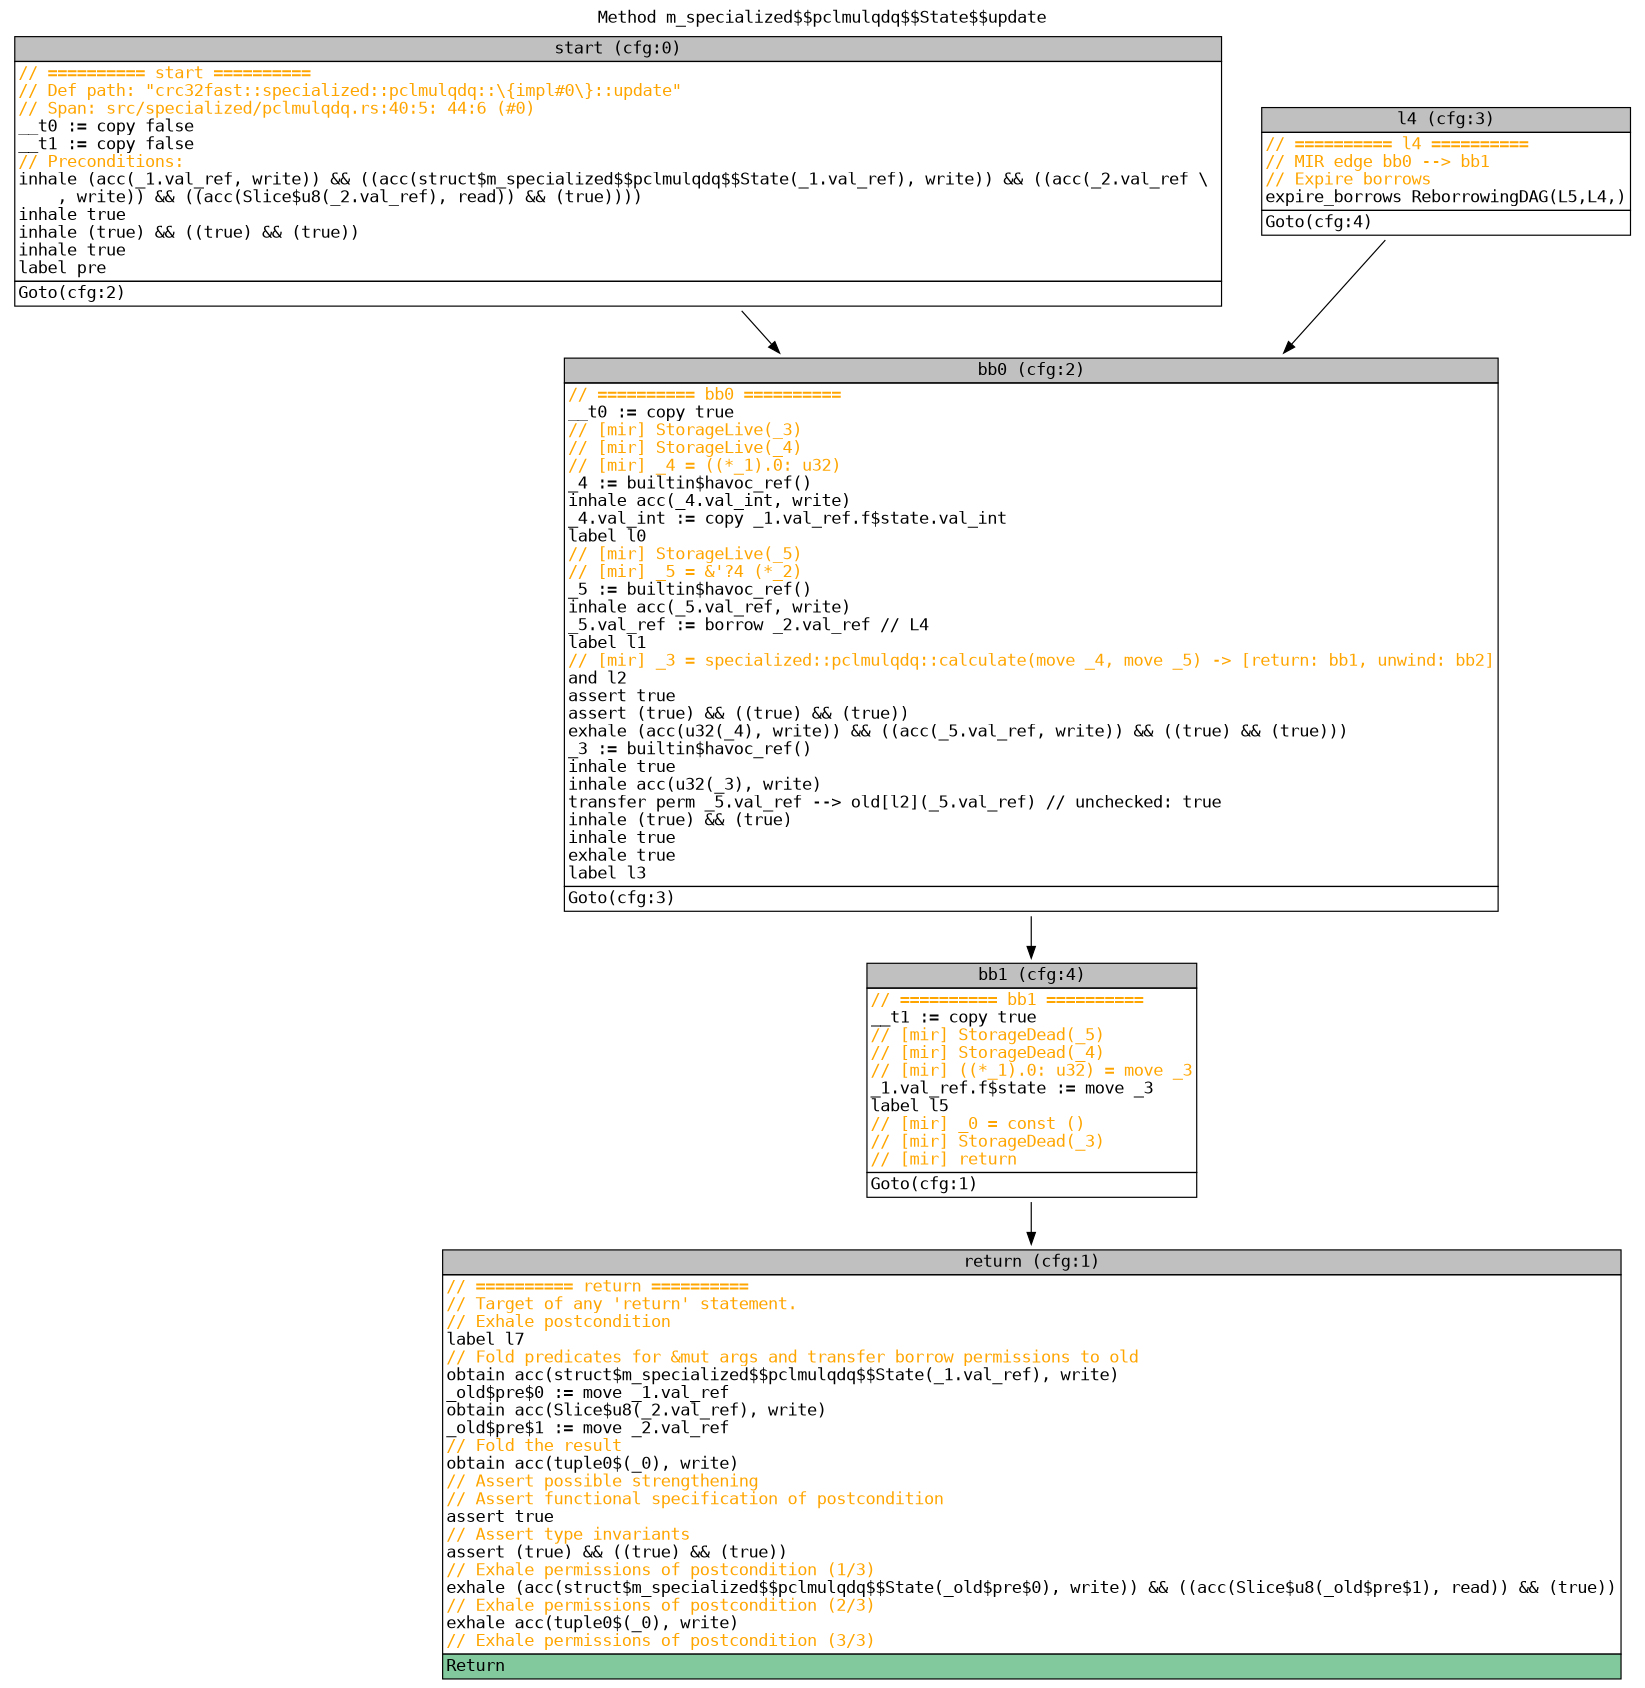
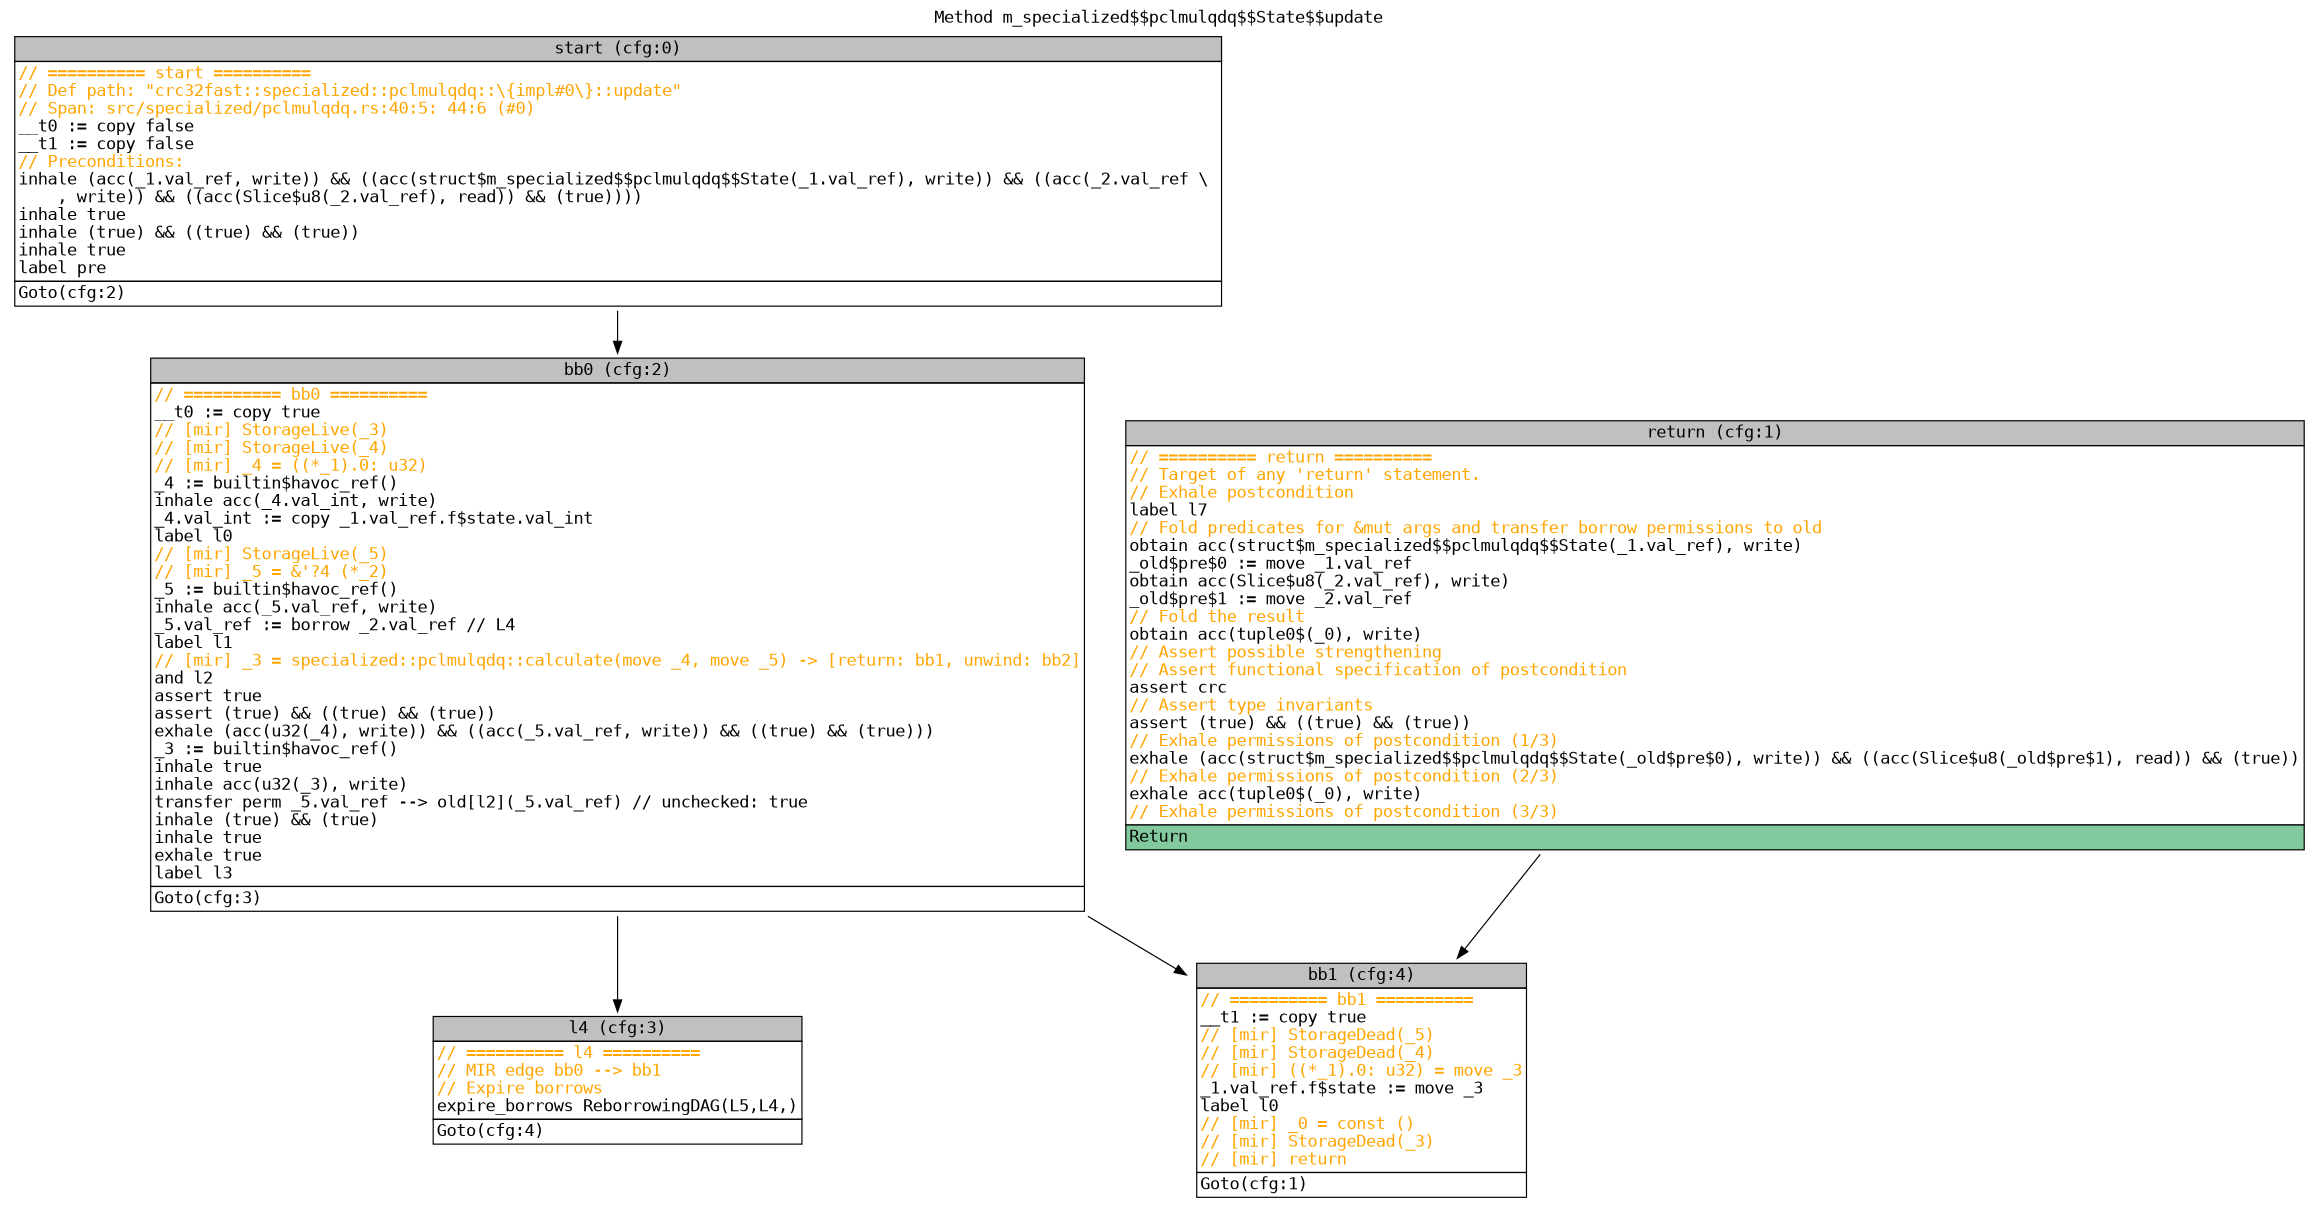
edge "l4 (cfg:3)" -> "bb0 (cfg:2)": reversed
node "bb1 (cfg:4)": text "label l5" -> "label l0"
edge "bb1 (cfg:4)" -> "return (cfg:1)": reversed
node "return (cfg:1)": text "assert true" -> "assert crc"
